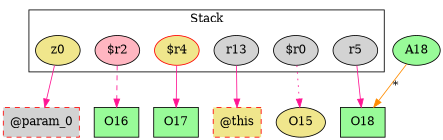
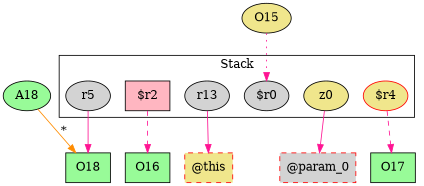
node "$r2": shape ellipse -> box
edge "$r4" -> "O17": style solid -> dashed
edge "$r0" -> "O15": reversed
